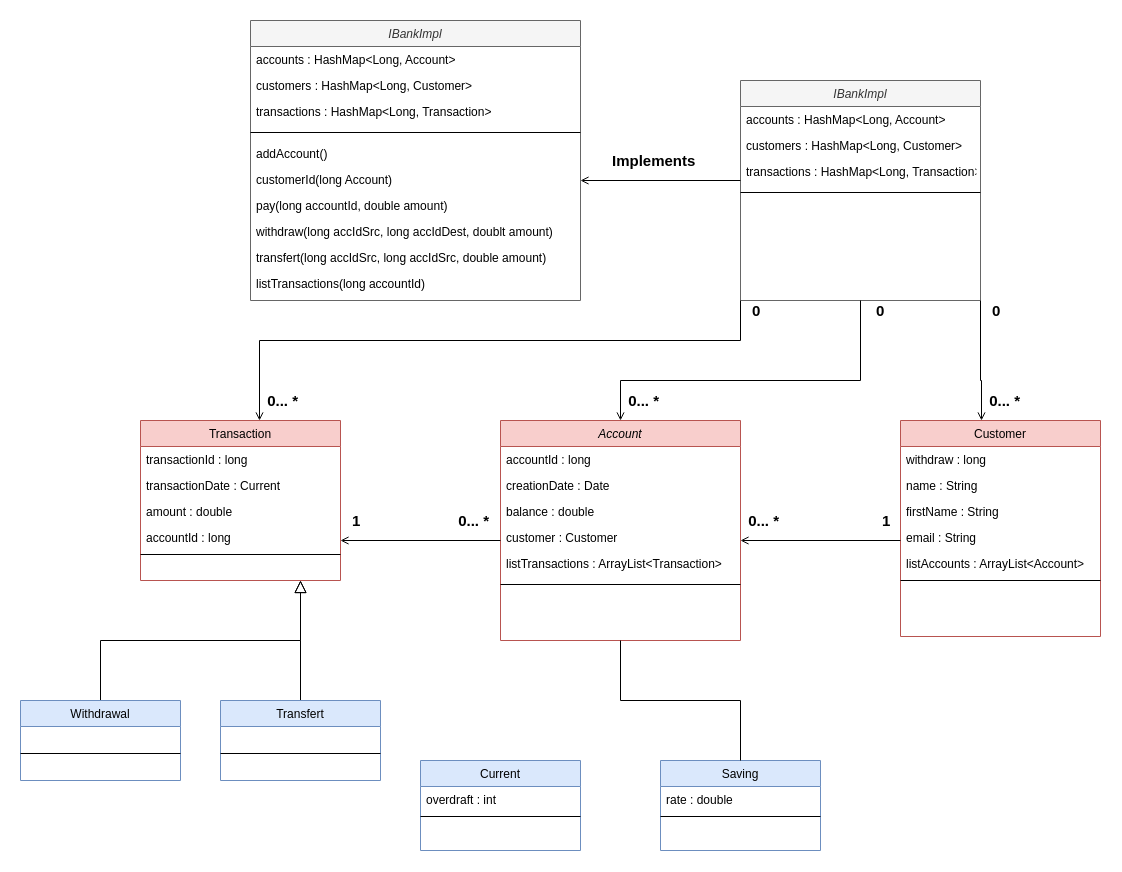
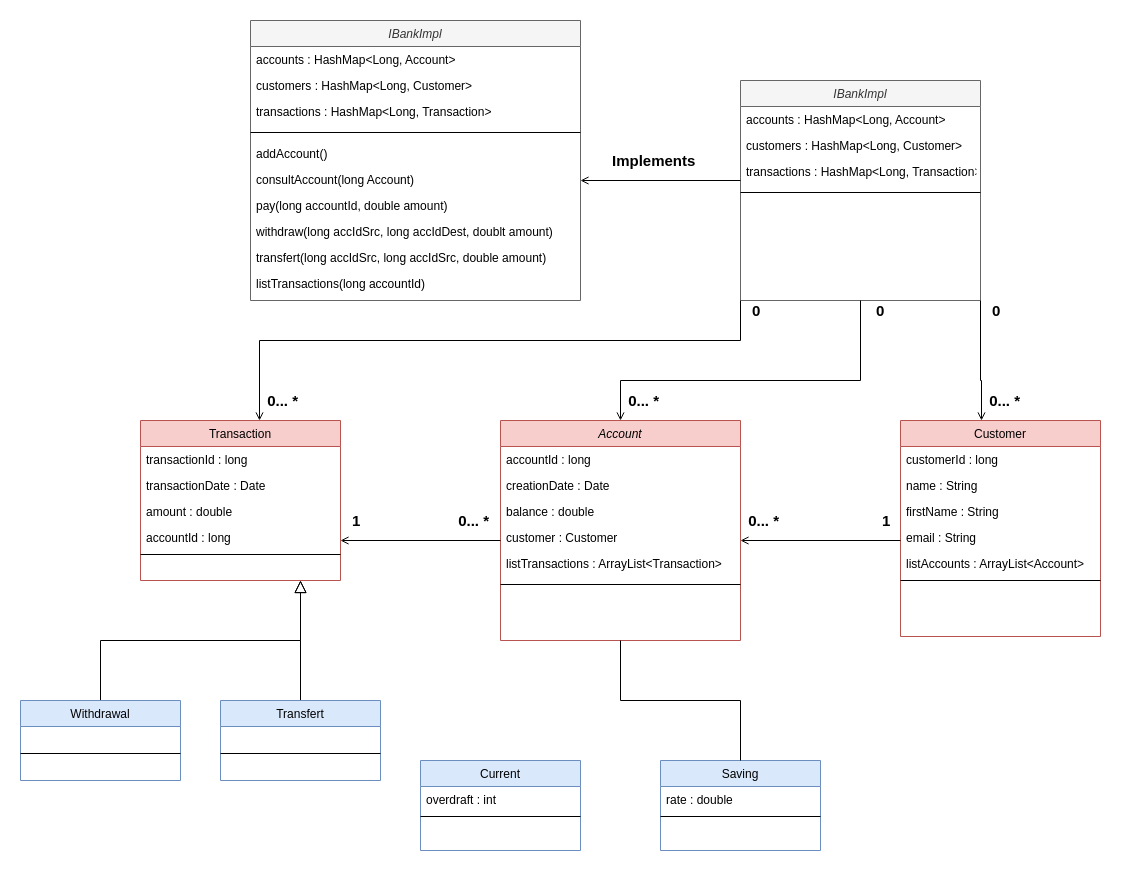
node "customerId(long Account)": label "customerId(long Account)" -> "consultAccount(long Account)"
node "withdraw : long": label "withdraw : long" -> "customerId : long"
node "transactionDate : Current": label "transactionDate : Current" -> "transactionDate : Date"
